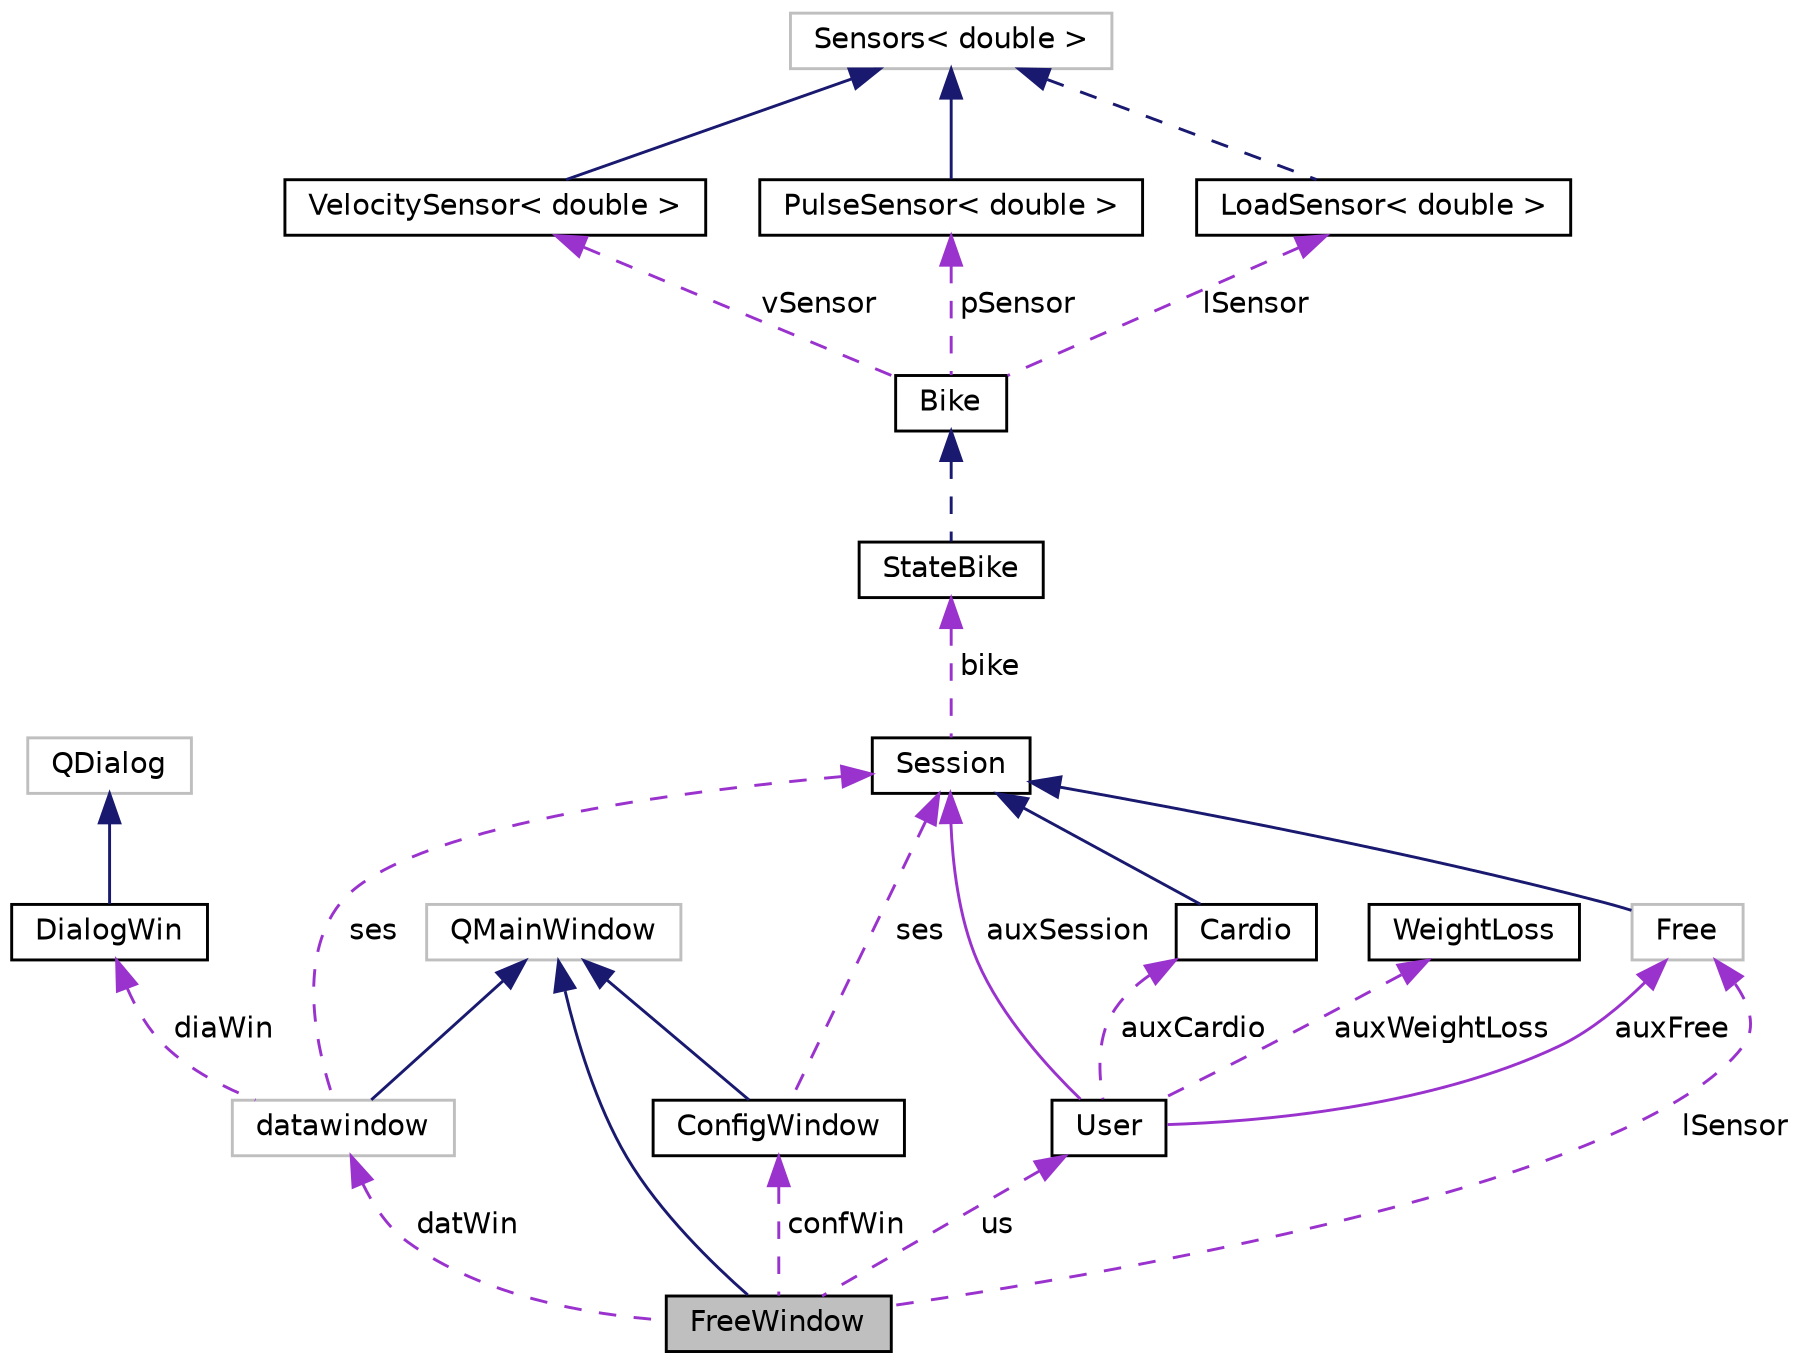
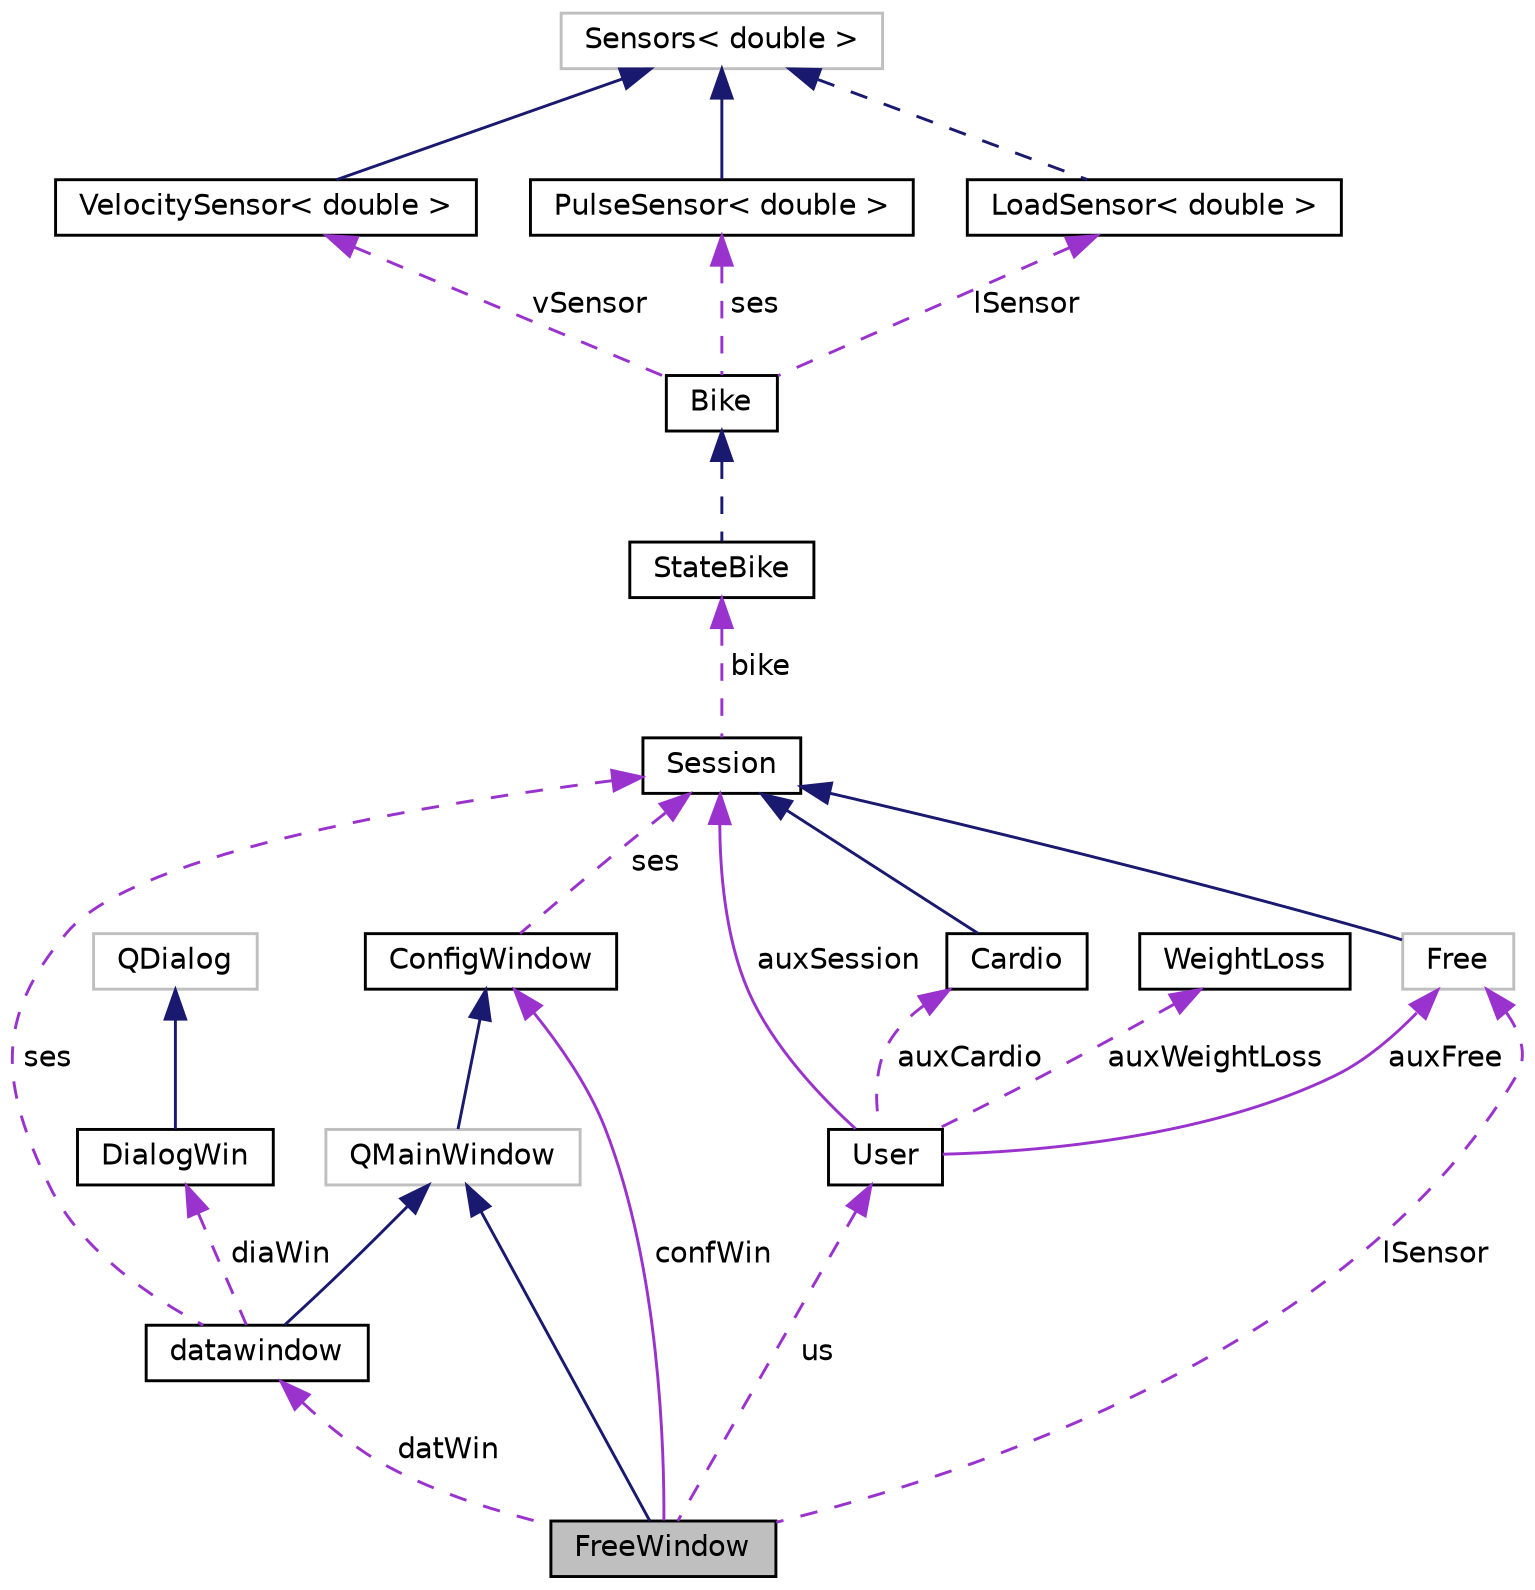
edge "Bike" -> "PulseSensor< double >": label " pSensor" -> " ses"
edge "ConfigWindow" -> "QMainWindow": reversed
node "datawindow": color grey75 -> black
edge "FreeWindow" -> "ConfigWindow": style dashed -> solid
